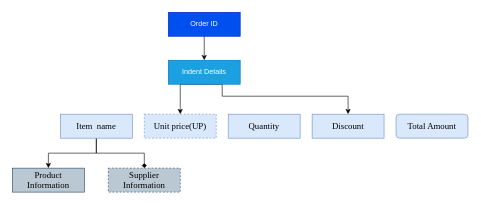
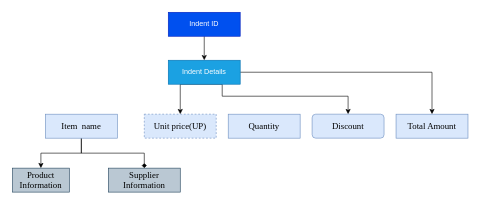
node "Order ID": label "Order ID" -> "Indent ID"
edge "Indent Details" -> "Total Amount": added
node "Item name": moved (96, 126) -> (81, 126)
node "Discount": shape rectangle -> rounded rectangle
node "Total Amount": shape rounded rectangle -> rectangle
node "Product Information": size 72x24 -> 57x24
node "Supplier Information": style dashed -> solid
